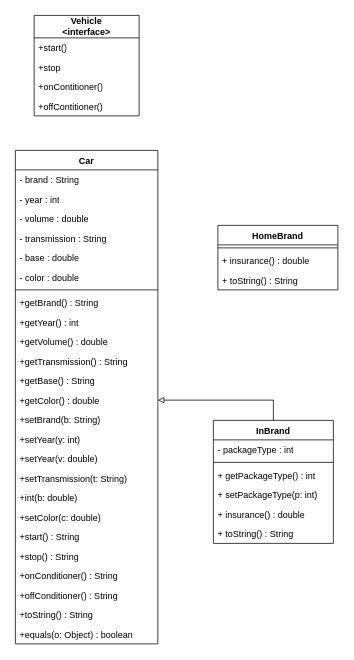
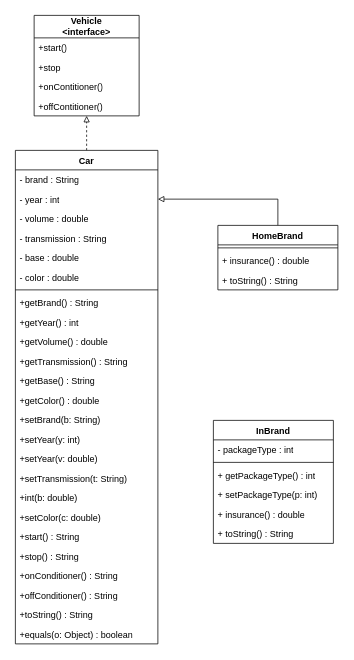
edge "Car" -> "Vehicle <interface>": added
edge "HomeBrand" -> "- year : int": added
edge "InBrand" -> "+getColor() : double": removed
